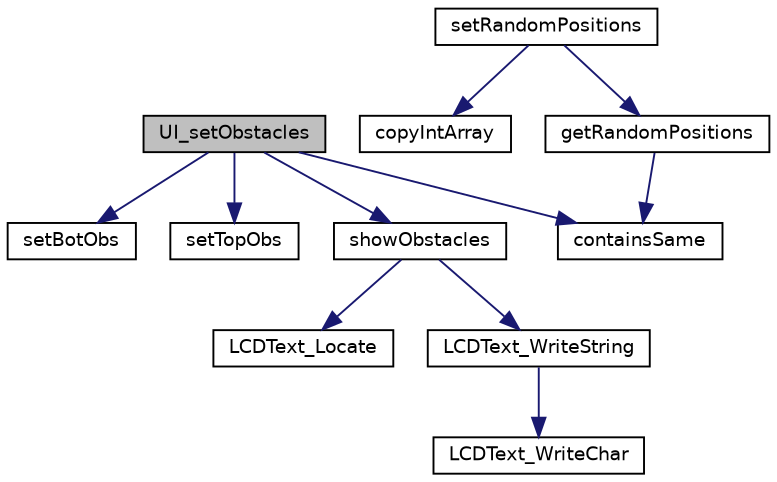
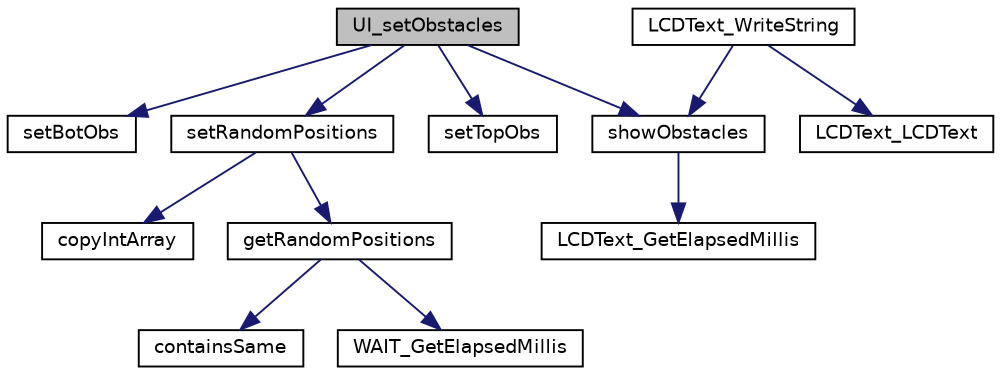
edge "UI_setObstacles" -> "containsSame": now "UI_setObstacles" -> "setRandomPositions"
edge "showObstacles" -> "LCDText_WriteString": reversed
node "LCDText_Locate": label "LCDText_Locate" -> "LCDText_GetElapsedMillis"
node "WAIT_GetElapsedMillis": added
node "LCDText_WriteChar": label "LCDText_WriteChar" -> "LCDText_LCDText"
